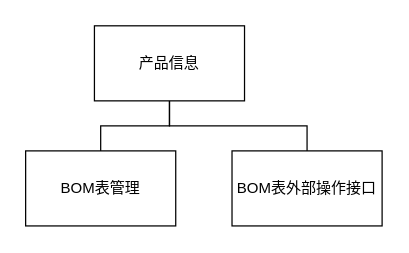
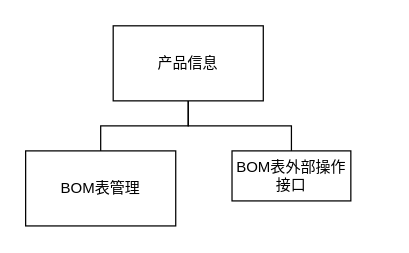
node "产品信息": moved (169, 63) -> (188, 63)
node "BOM表外部操作接口": size 150x75 -> 119x50
